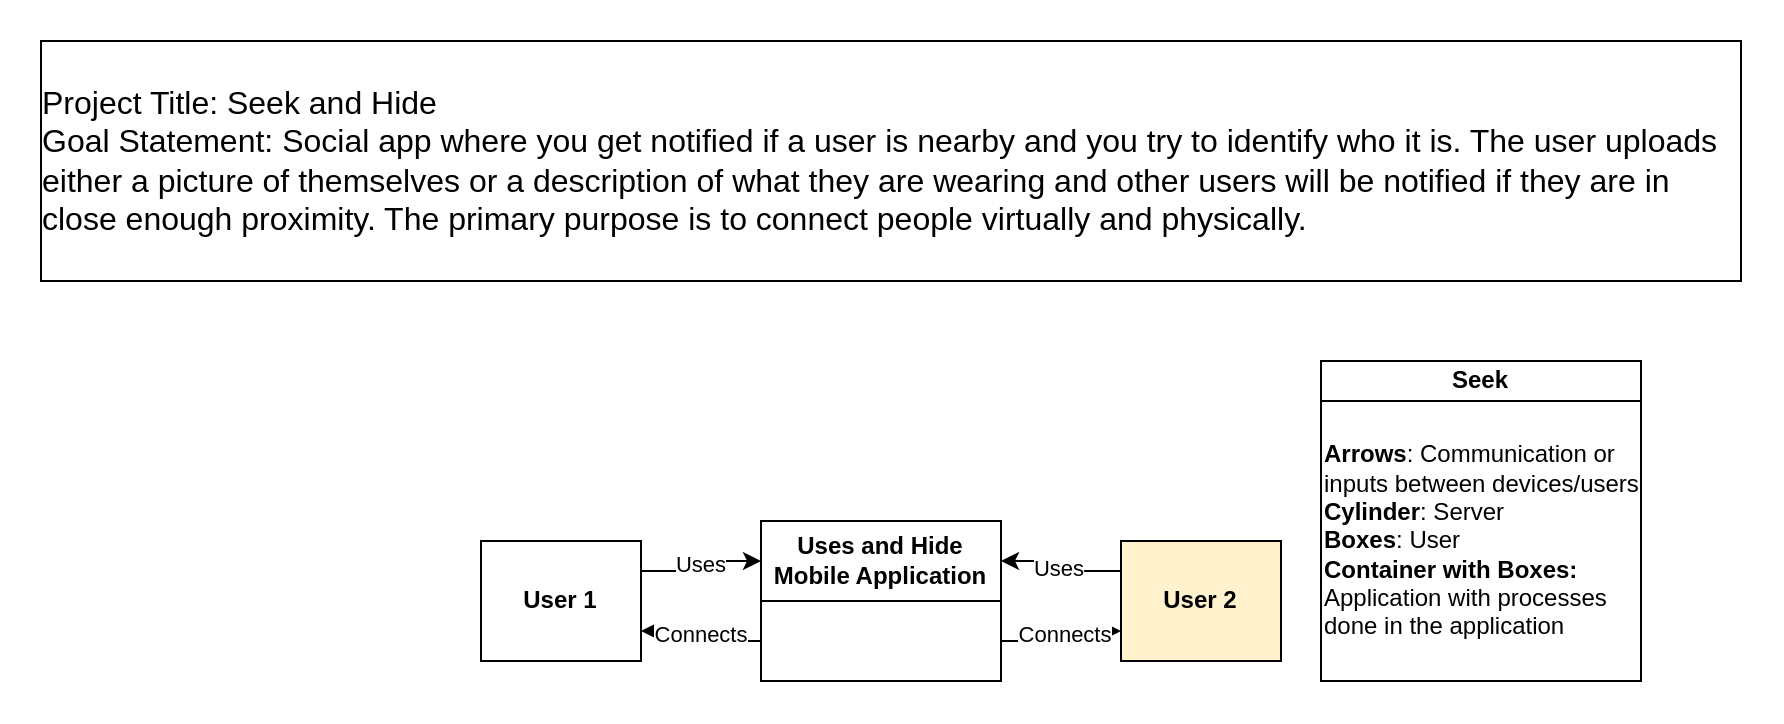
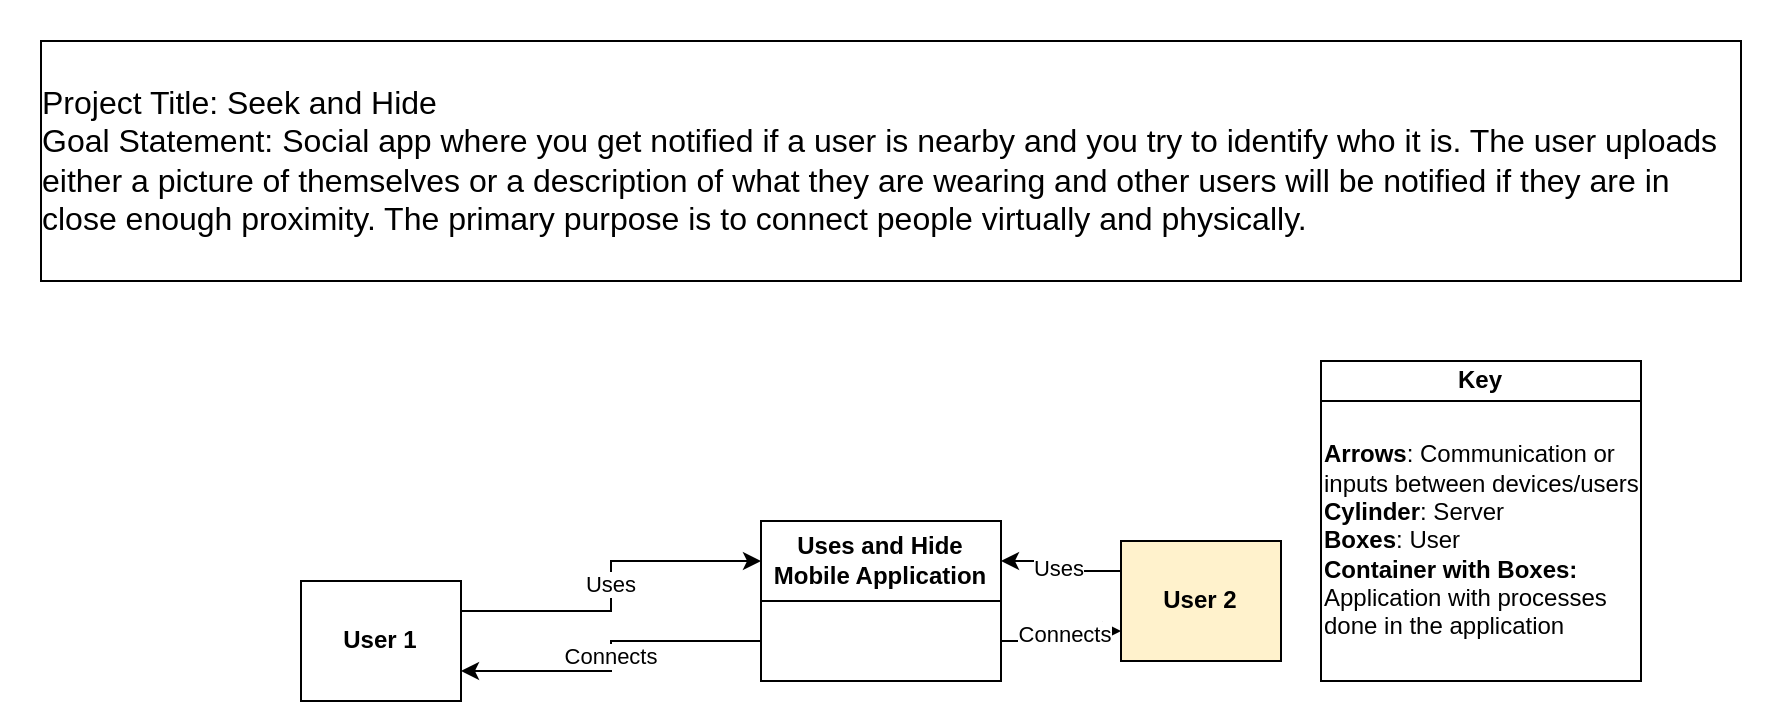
node "Seek": label "Seek" -> "Key"
node "User 1": moved (561, 601) -> (381, 641)
